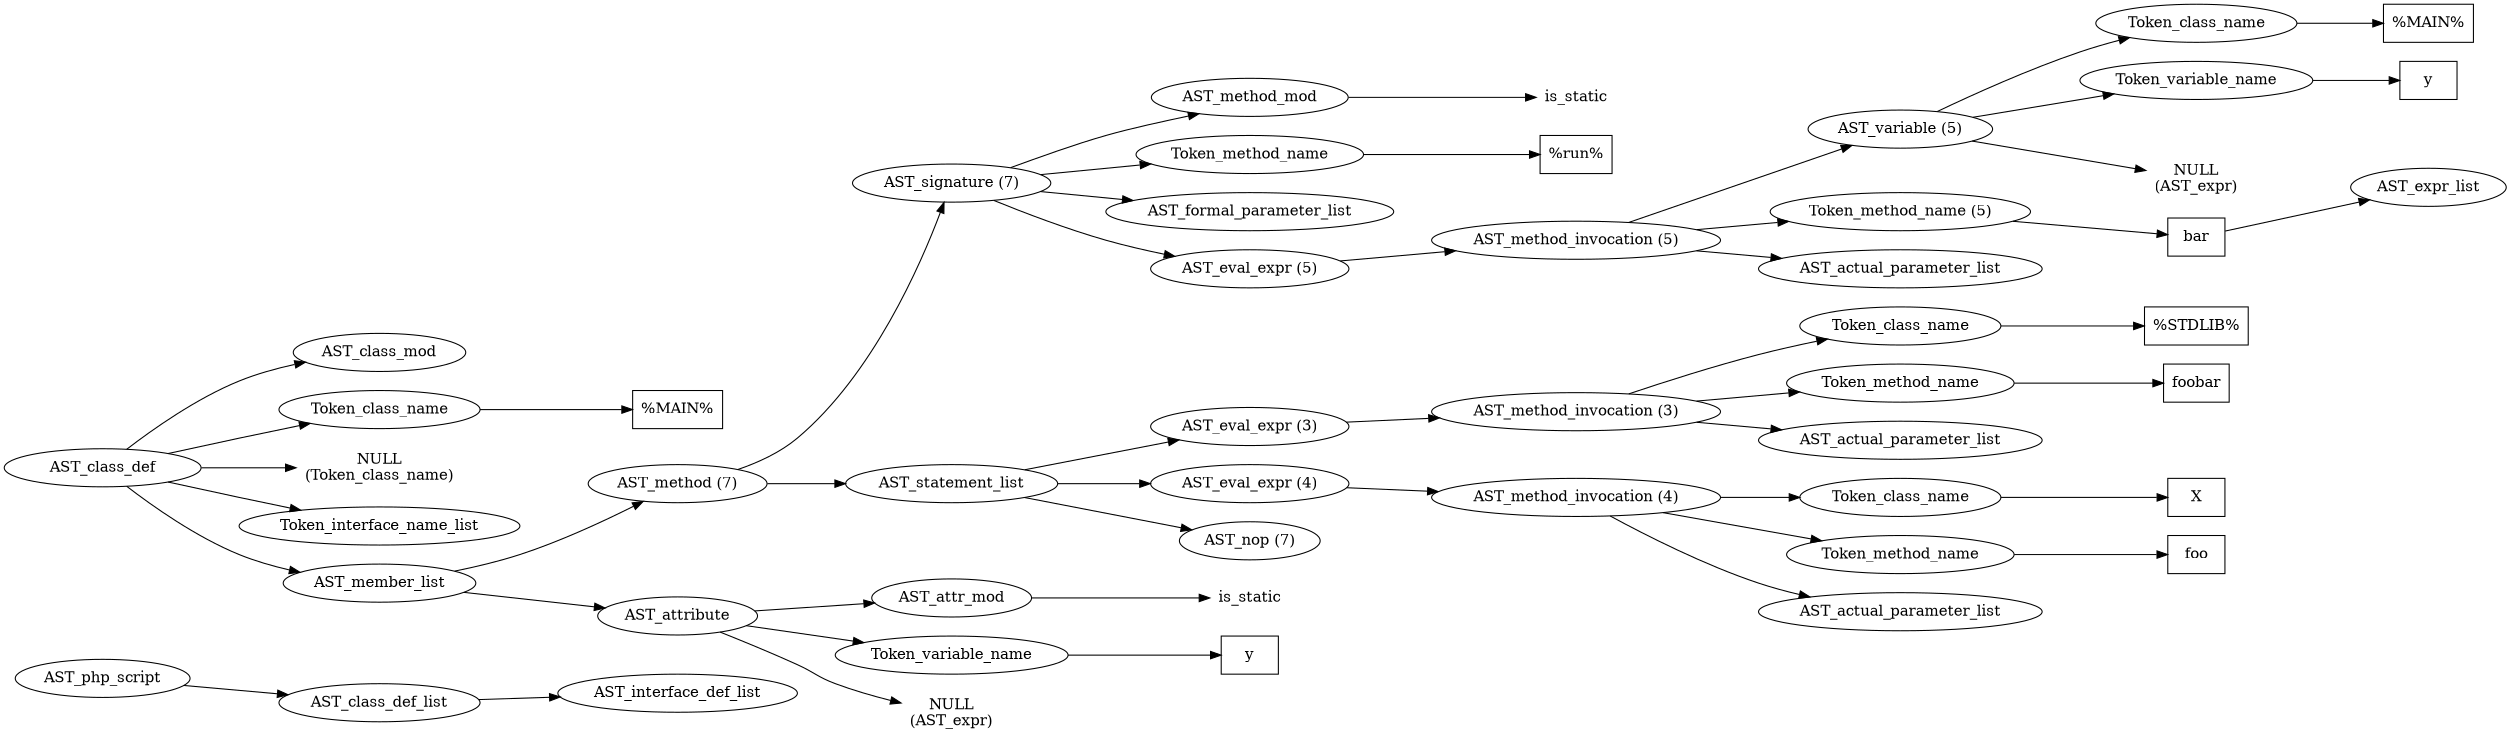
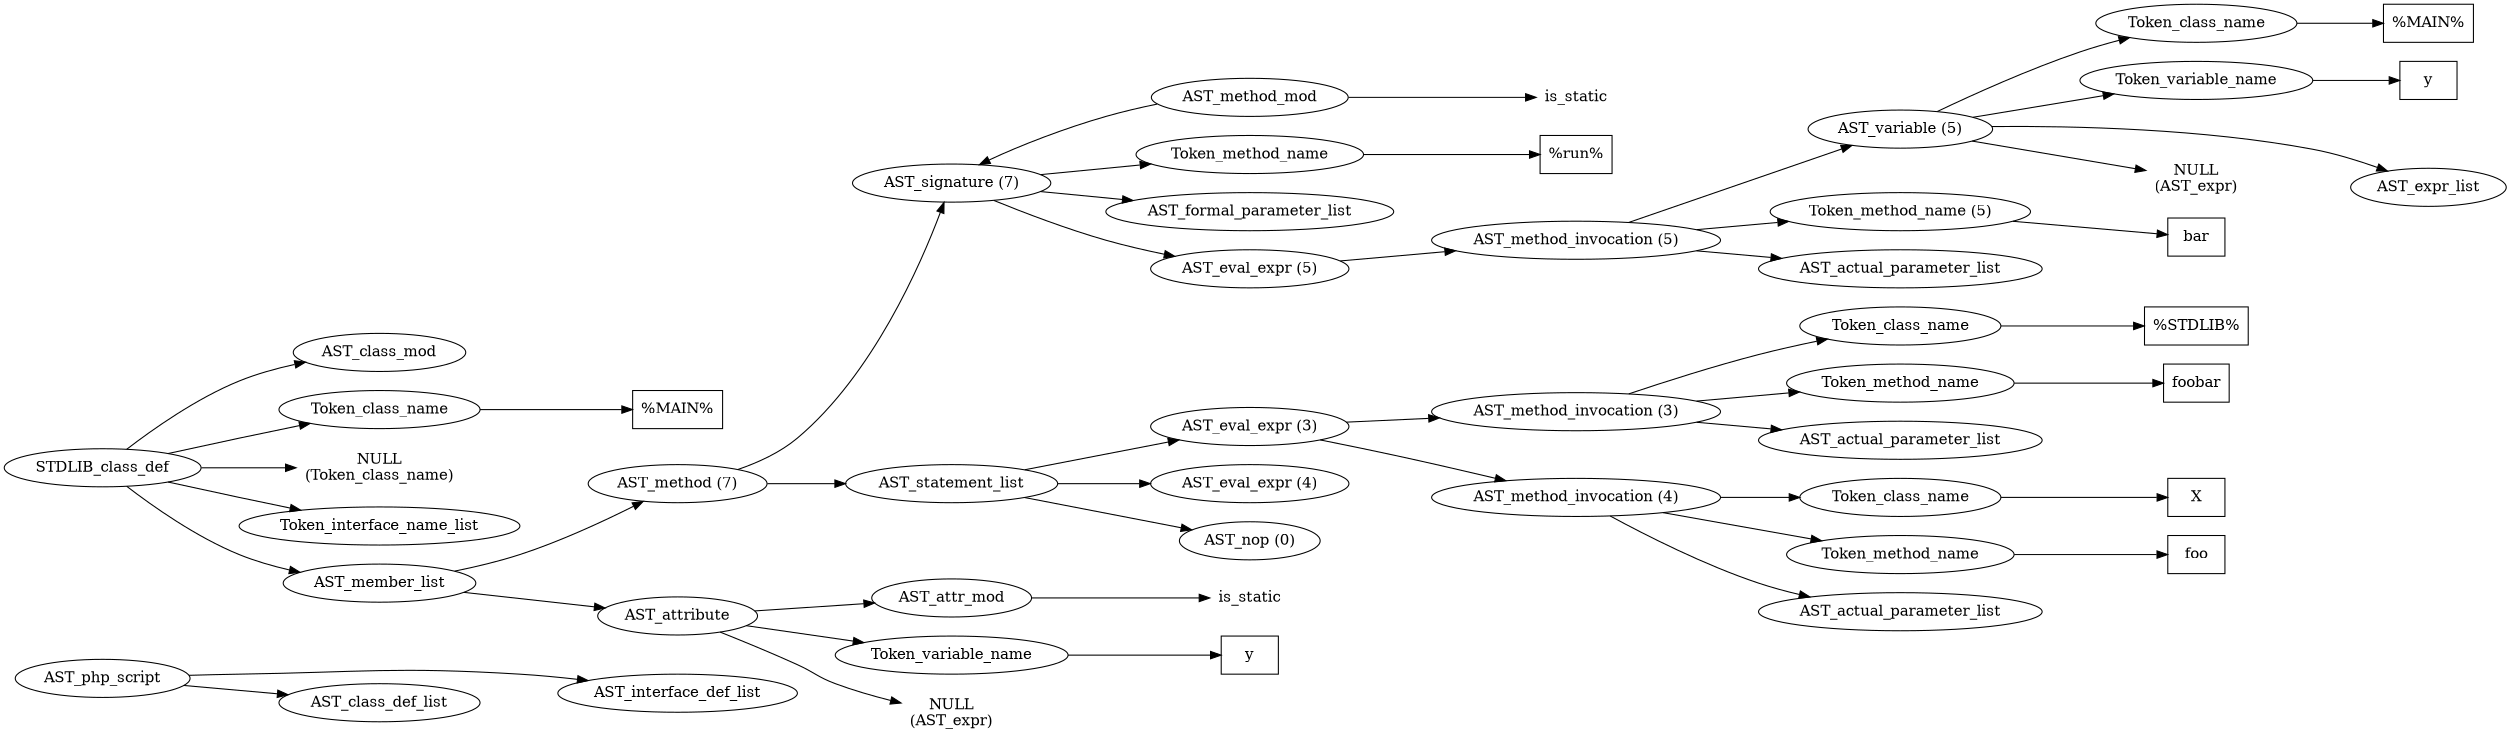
edge "AST_signature (7)" -> "AST_method_mod": reversed
edge "bar" -> "AST_expr_list": now "AST_variable (5)" -> "AST_expr_list"
node "AST_class_def": label "AST_class_def" -> "STDLIB_class_def"
edge "AST_eval_expr (4)" -> "AST_method_invocation (4)": now "AST_eval_expr (3)" -> "AST_method_invocation (4)"
node "AST_nop (7)": label "AST_nop (7)" -> "AST_nop (0)"
edge "AST_class_def_list" -> "AST_interface_def_list": now "AST_php_script" -> "AST_interface_def_list"
